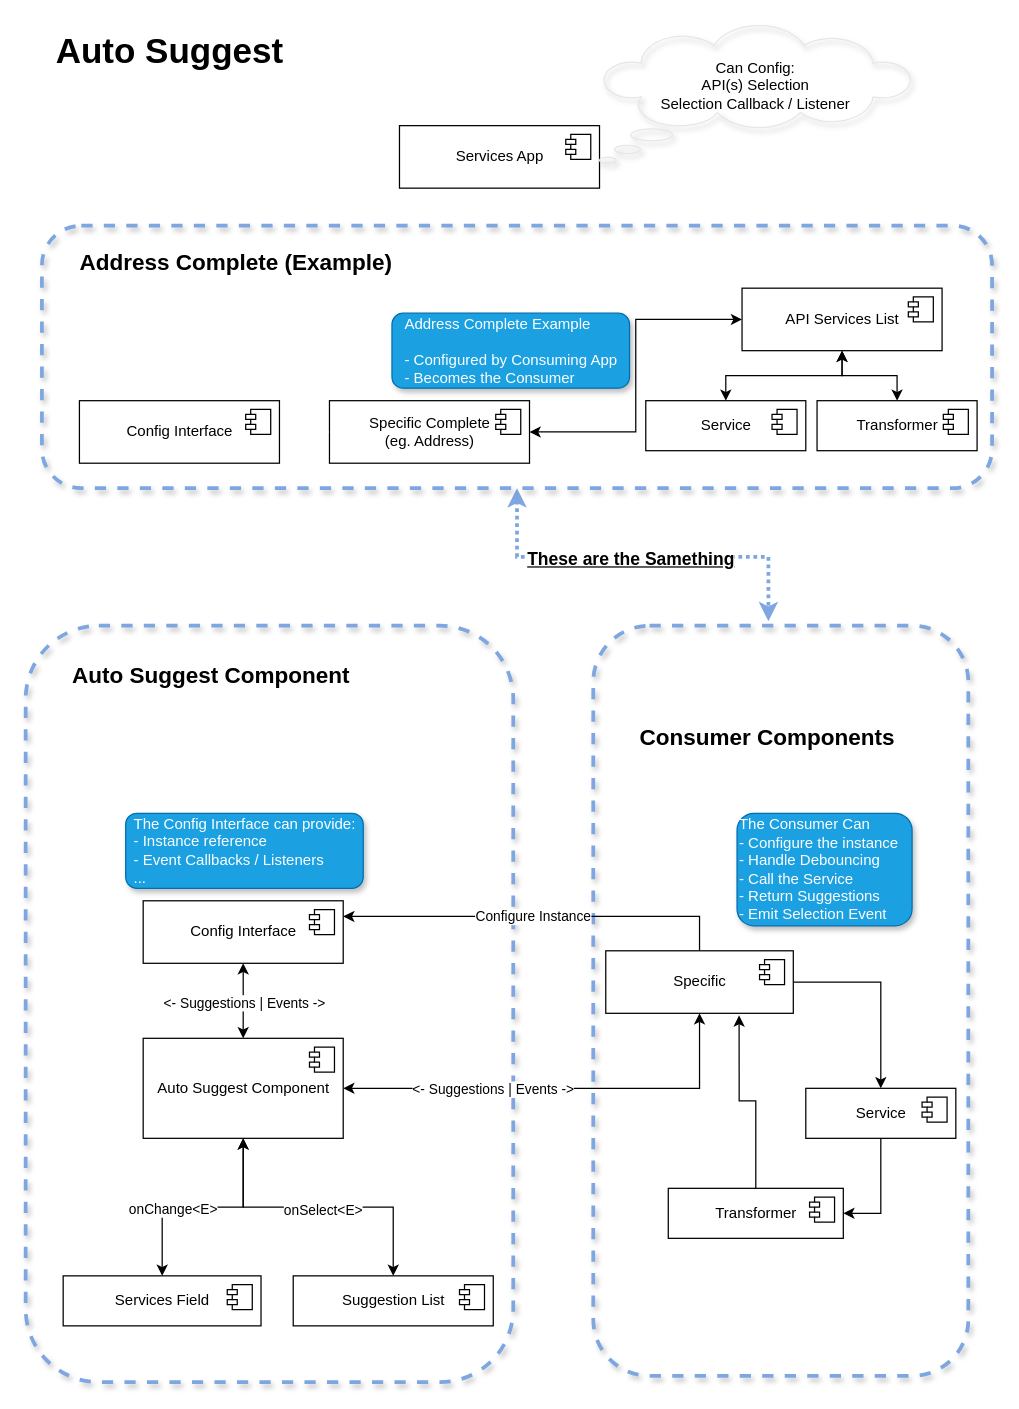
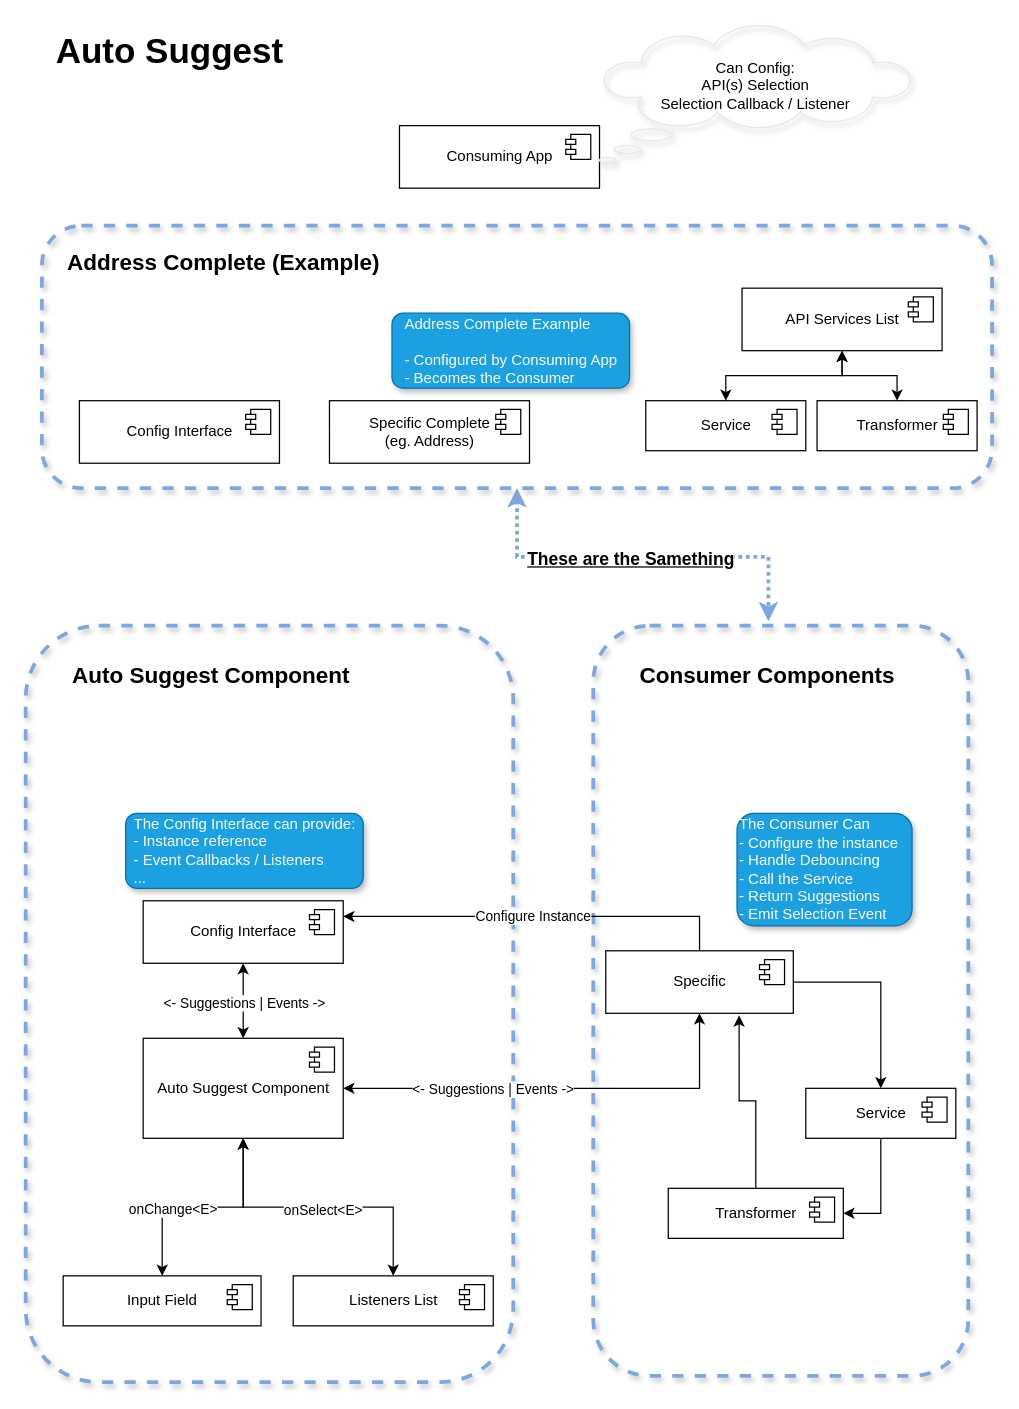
node "Services App": label "Services App" -> "Consuming App"
node "Address Complete (Example)": moved (236, 263) -> (223, 263)
edge "API Services List" -- "Specific Complete (eg. Address)": removed
node "Consumer Components": moved (767, 738) -> (767, 676)
node "Services Field": label "Services Field" -> "Input Field"
node "Suggestion List": label "Suggestion List" -> "Listeners List"
